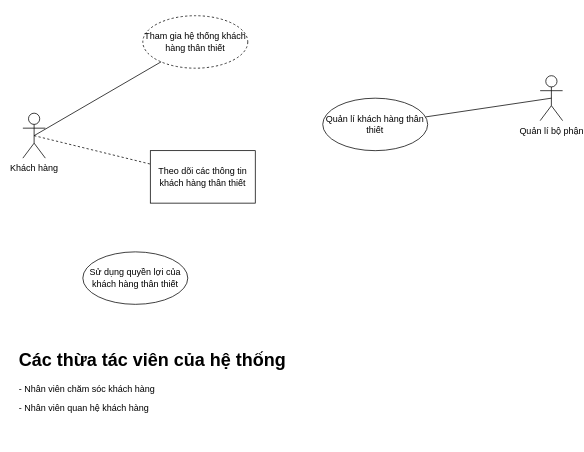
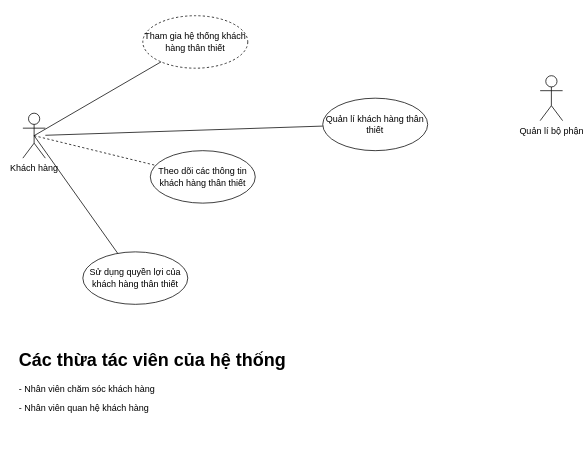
edge "Quản lí bộ phận" -- "Quản lí khách hàng thân thiết": now "Khách hàng" -- "Quản lí khách hàng thân thiết"
node "Theo dõi các thông tin khách hàng thân thiết": shape rectangle -> ellipse
edge "Khách hàng" -- "Sử dụng quyền lợi của khách hàng thân thiết": added
